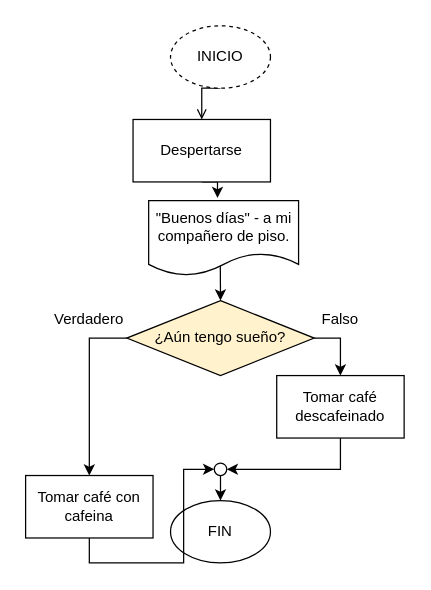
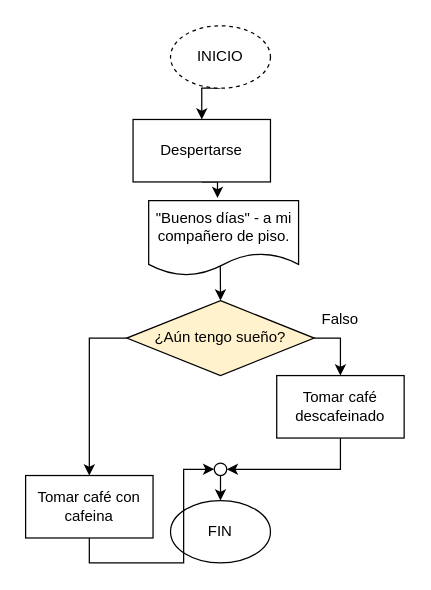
edge "INICIO" -> "Despertarse": arrowhead open -> classic
node "Verdadero": removed
